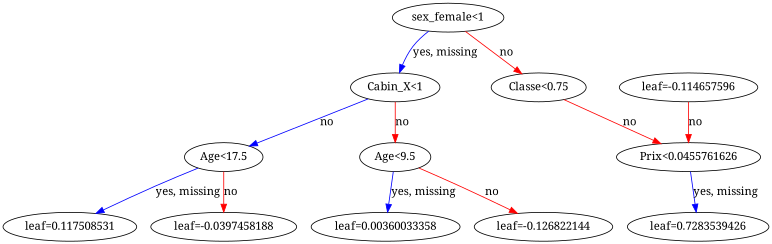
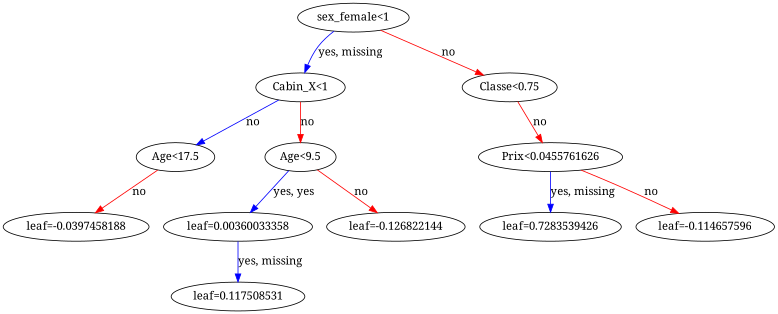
edge "leaf=-0.114657596" -> "Prix<0.0455761626": reversed
edge "Age<17.5" -> "leaf=0.117508531": now "leaf=0.00360033358" -> "leaf=0.117508531"
edge "Age<9.5" -> "leaf=0.00360033358": label "yes, missing" -> "yes, yes"
